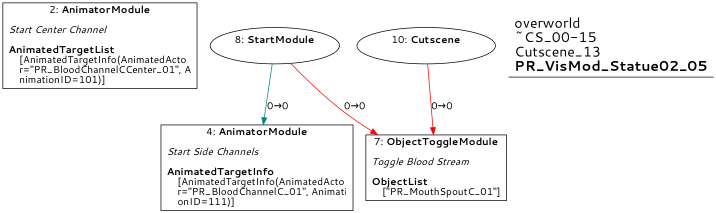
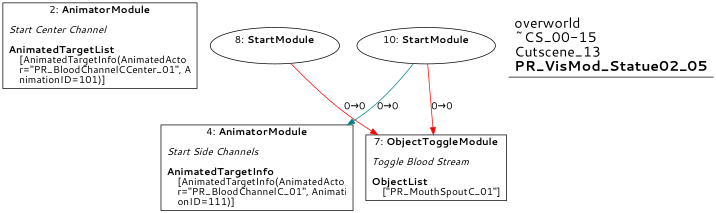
node "10:": text "Cutscene" -> "StartModule"
edge "8:" -> "4:": now "10:" -> "4:"
